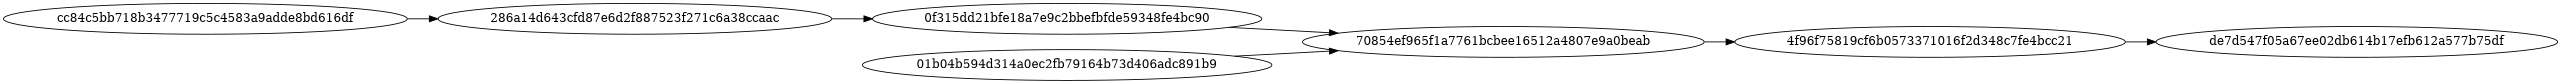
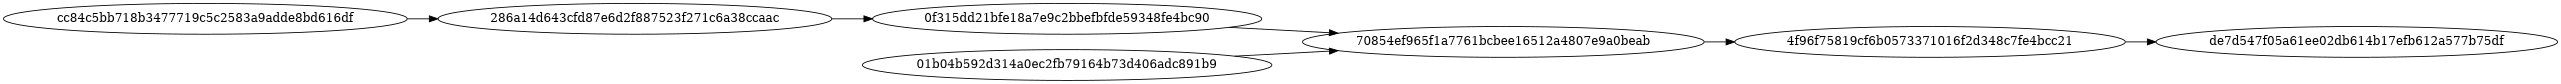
node "cc84c5bb718b3477719c5c4583a9adde8bd616df": label "cc84c5bb718b3477719c5c4583a9adde8bd616df" -> "cc84c5bb718b3477719c5c2583a9adde8bd616df"
node "de7d547f05a67ee02db614b17efb612a577b75df": label "de7d547f05a67ee02db614b17efb612a577b75df" -> "de7d547f05a61ee02db614b17efb612a577b75df"
node "01b04b594d314a0ec2fb79164b73d406adc891b9": label "01b04b594d314a0ec2fb79164b73d406adc891b9" -> "01b04b592d314a0ec2fb79164b73d406adc891b9"
